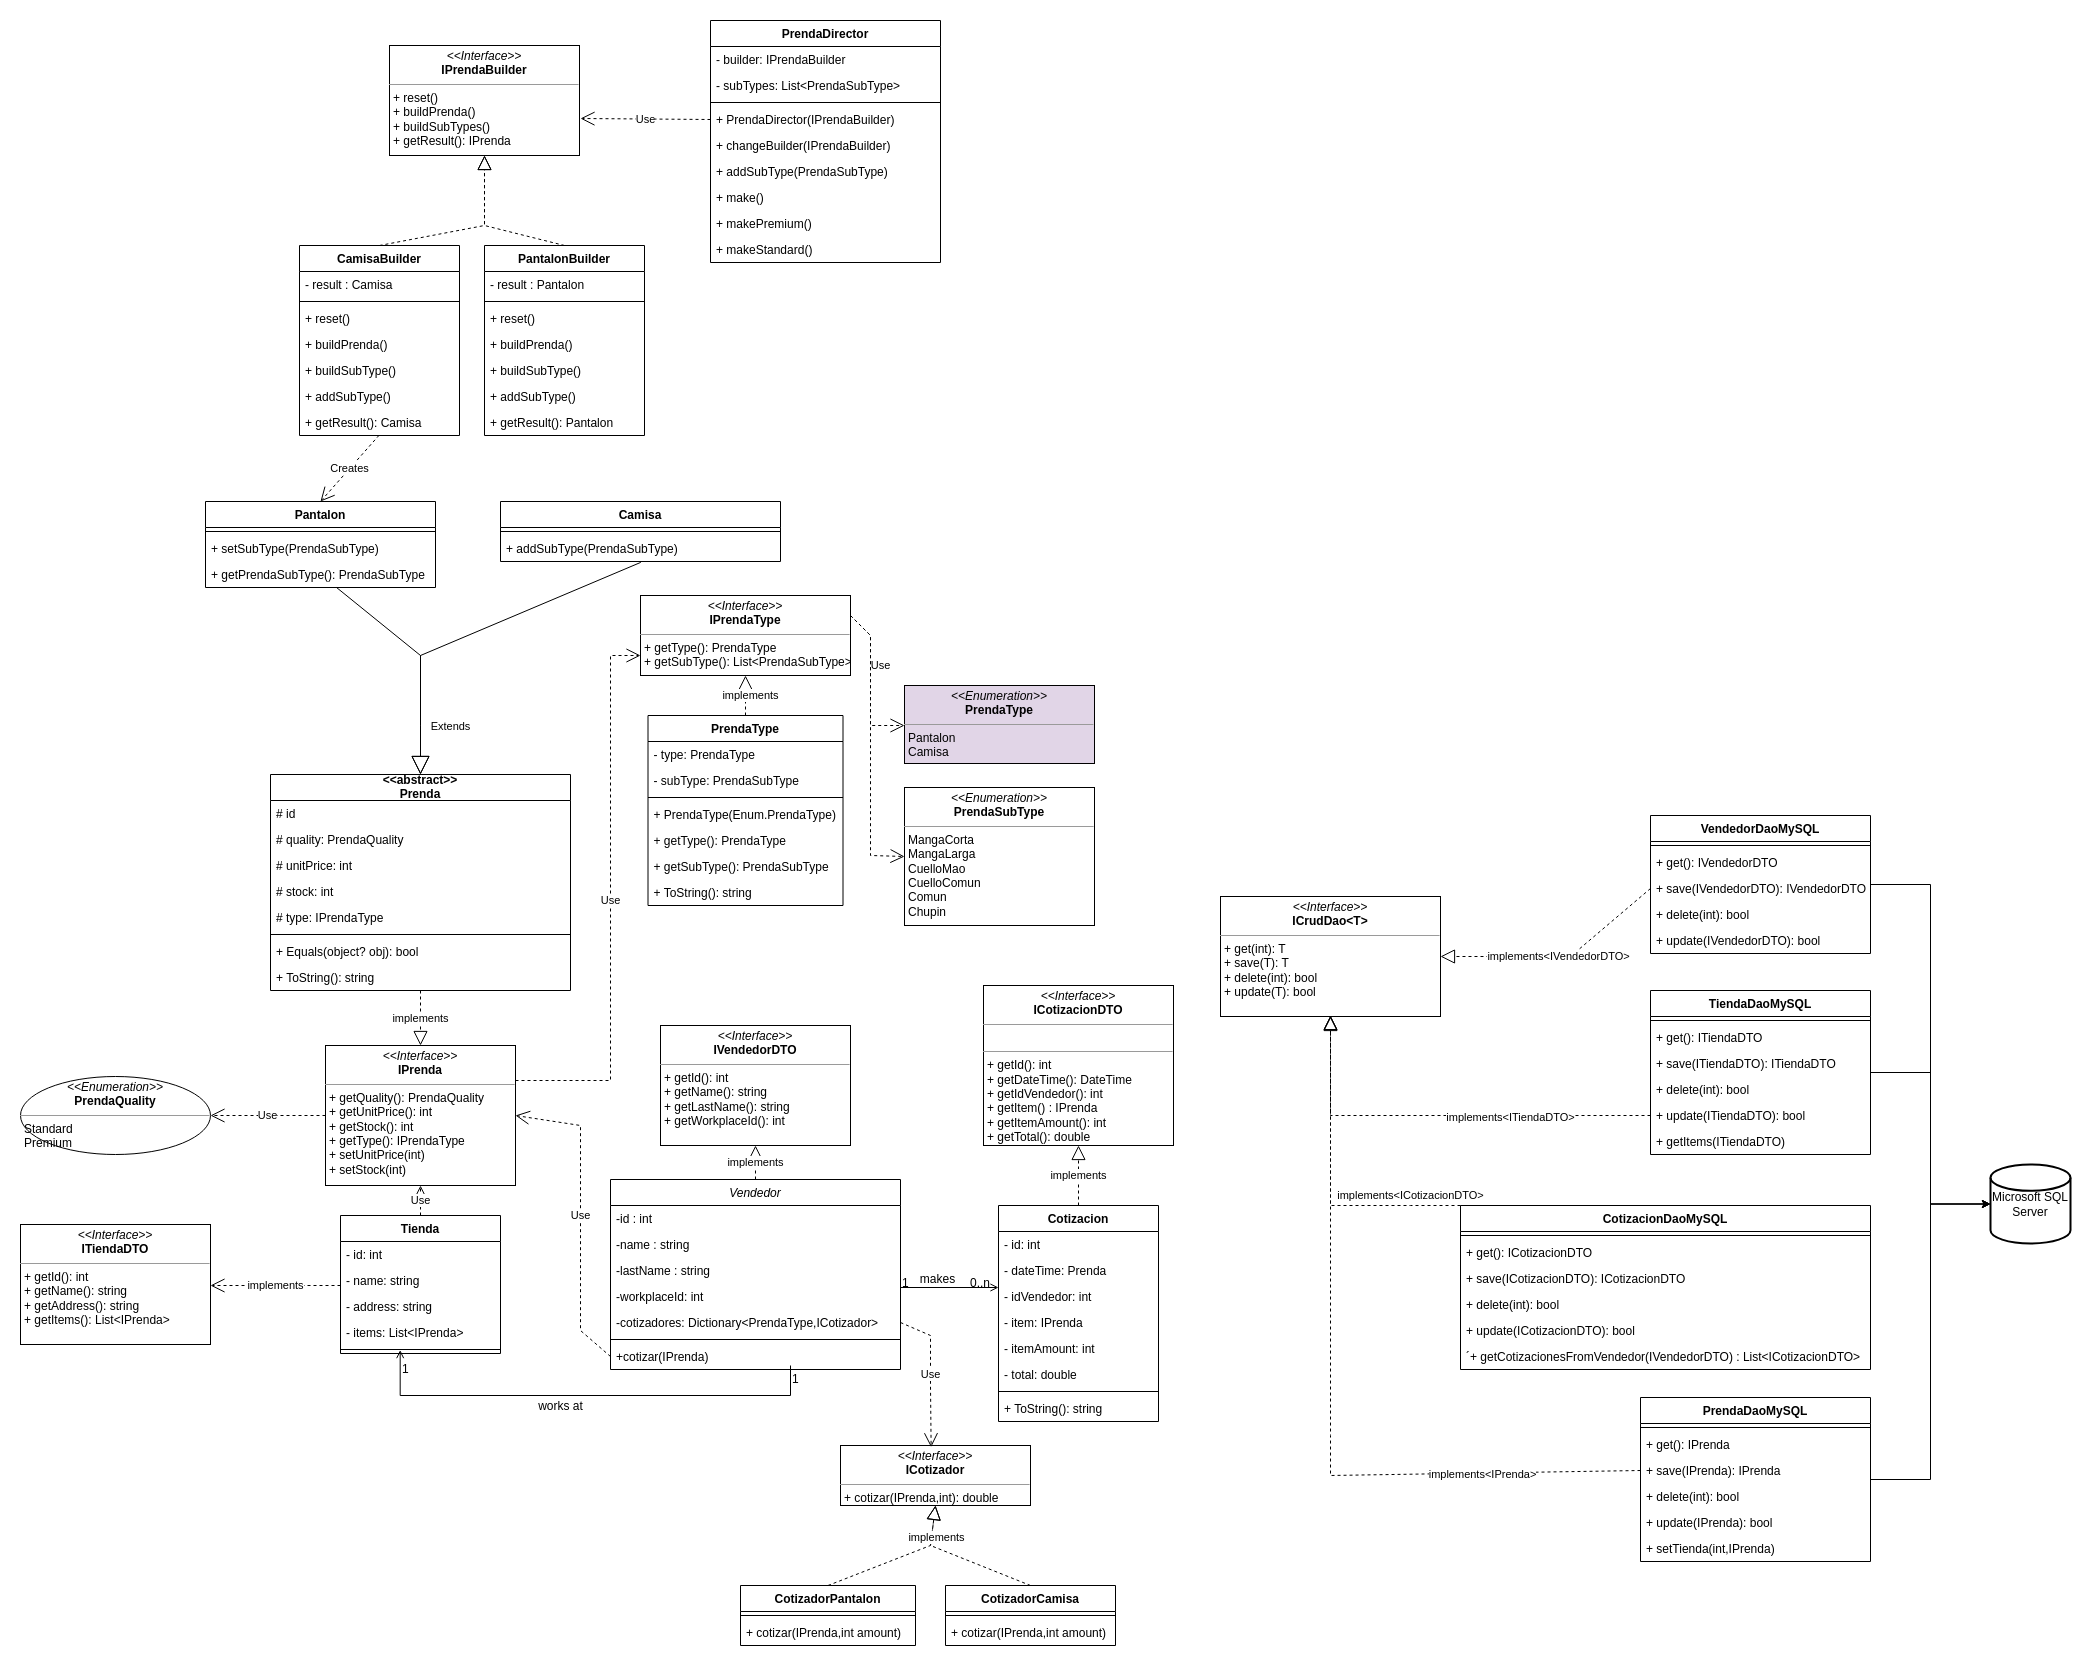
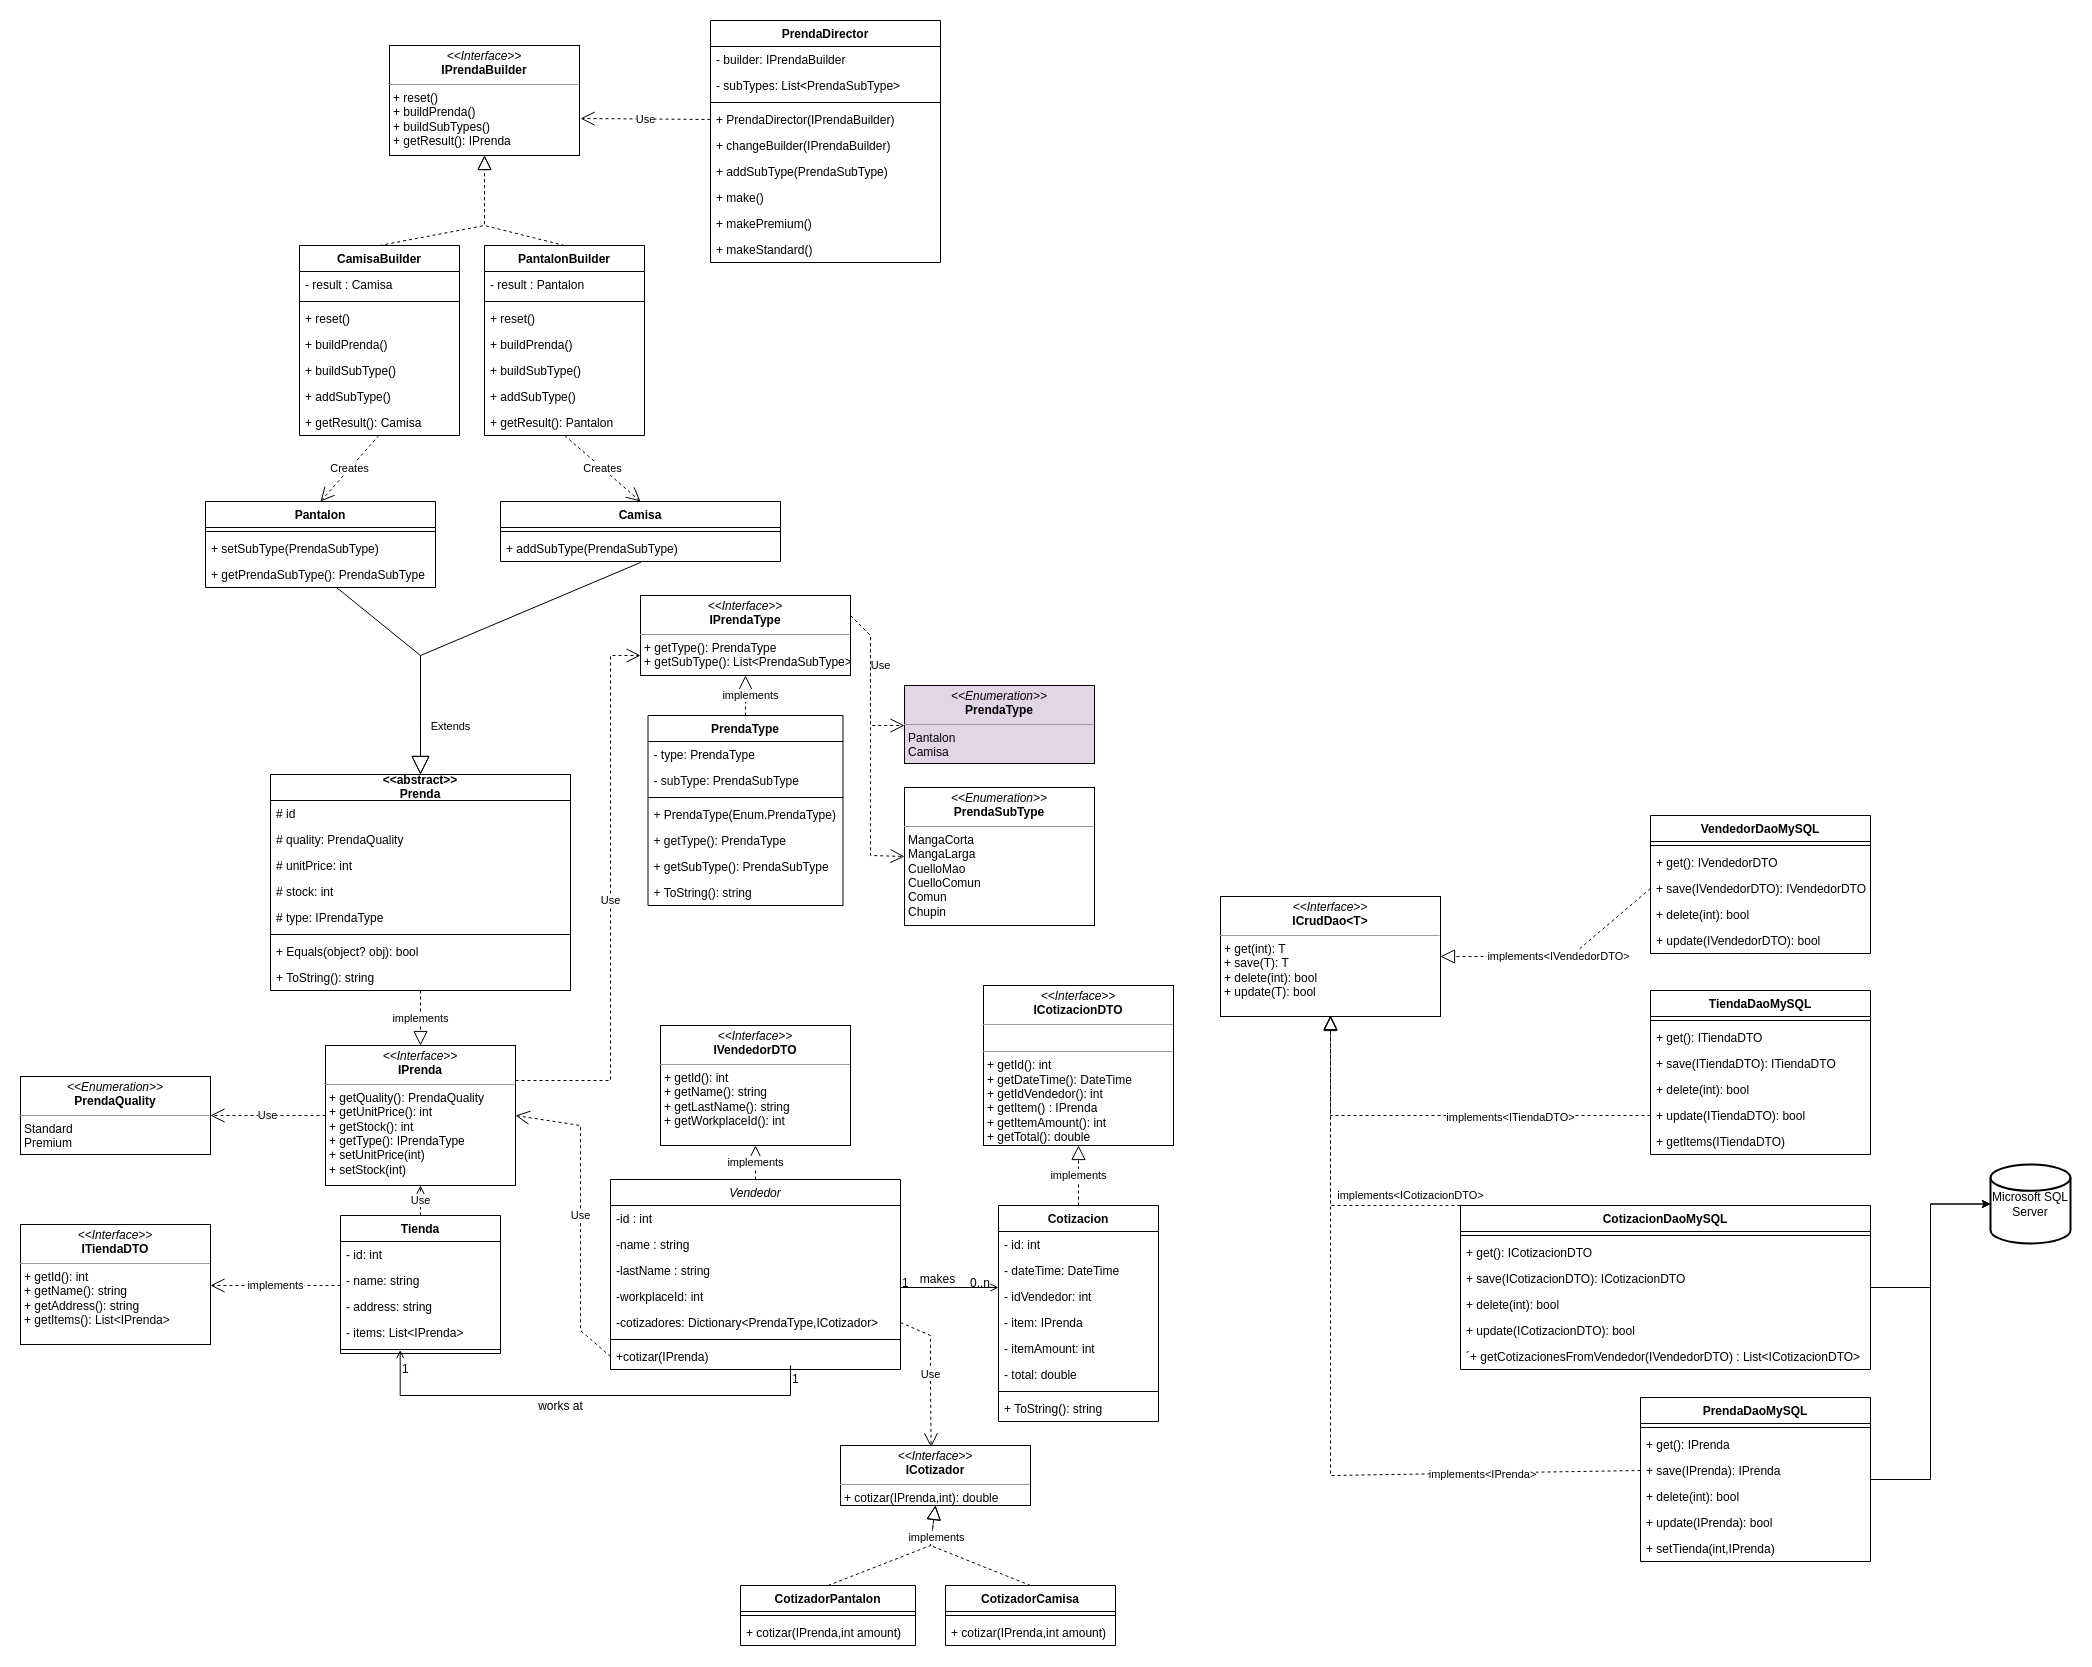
edge "+ getResult(): Pantalon" -> "Camisa": added, label "Creates"
edge "VendedorDaoMySQL" -> "Microsoft SQL Server": removed
edge "TiendaDaoMySQL" -> "Microsoft SQL Server": removed
node "<<Enumeration>> PrendaQuality Standard Premium": shape ellipse -> rectangle
node "- dateTime: Prenda": label "- dateTime: Prenda" -> "- dateTime: DateTime"
edge "CotizacionDaoMySQL" -> "Microsoft SQL Server": added
